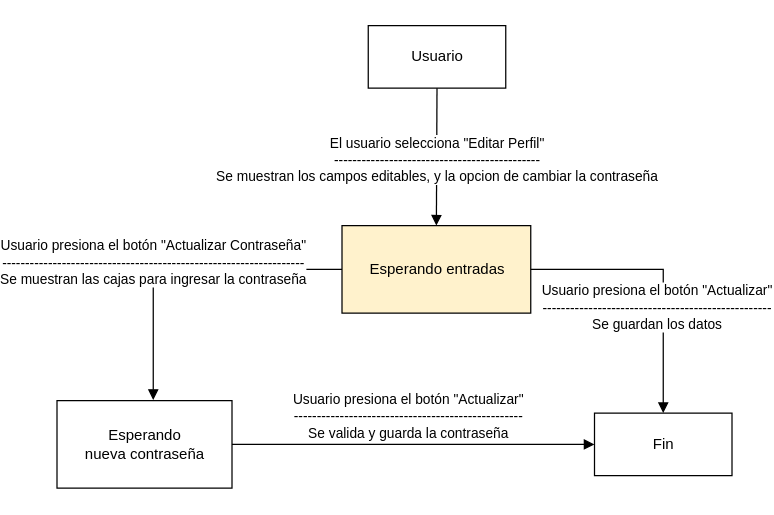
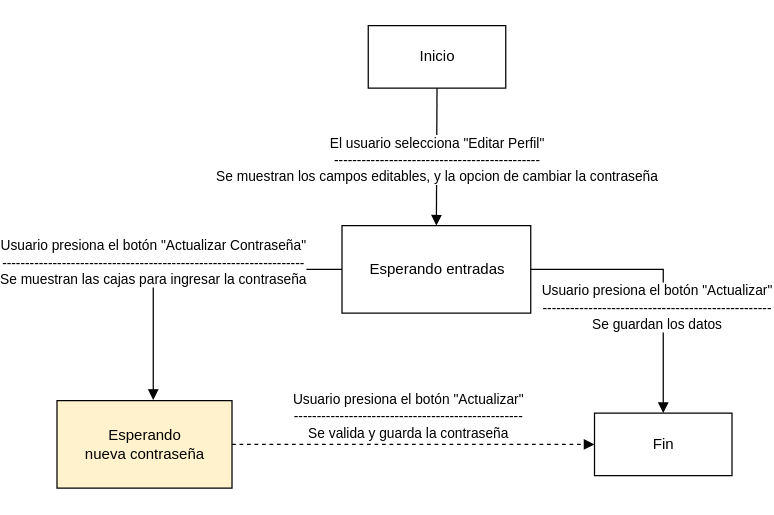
node "Usuario": label "Usuario" -> "Inicio"
node "Esperando entradas": fillcolor #fff2cc -> #ffffff
node "Esperando nueva contraseña": fillcolor #ffffff -> #fff2cc
edge "Esperando nueva contraseña" -> "Fin": style solid -> dashed
